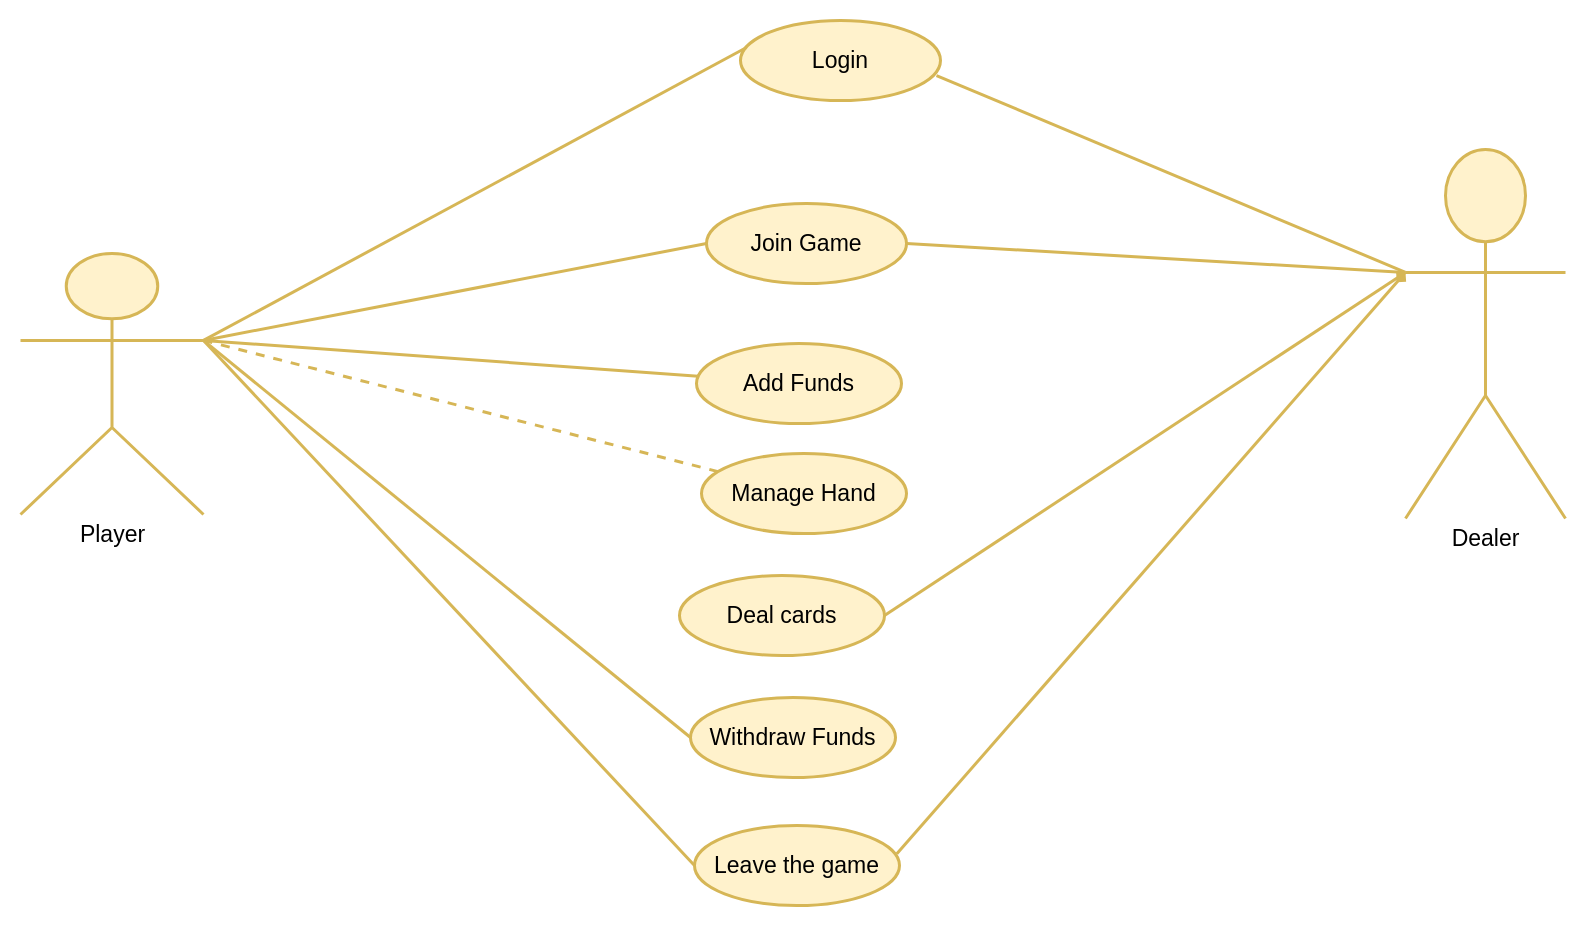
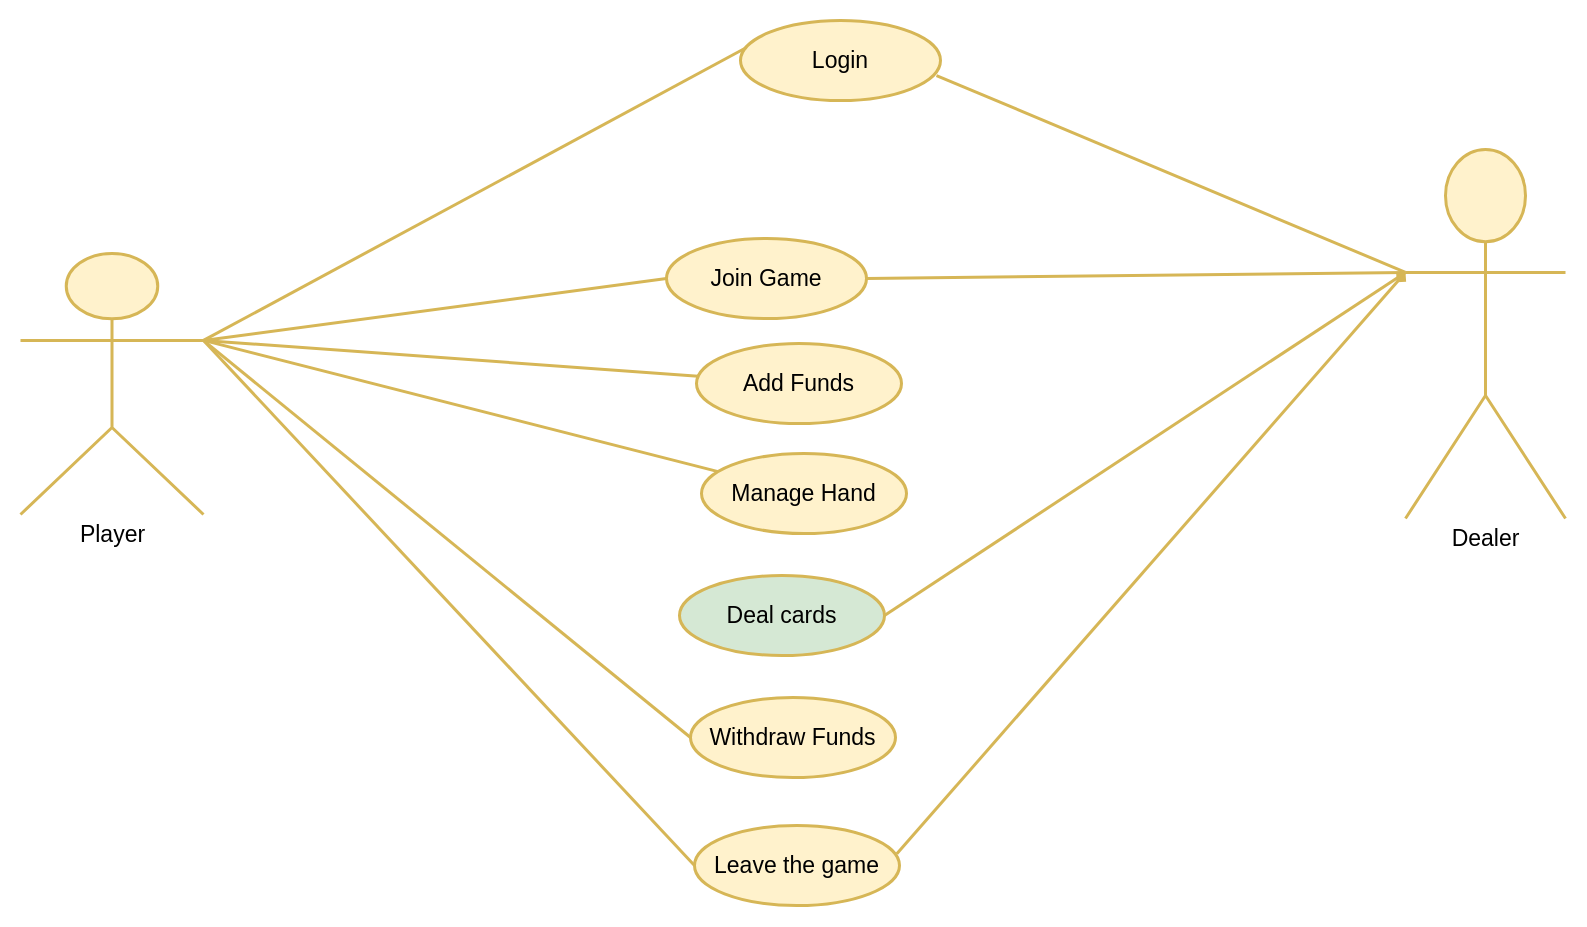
node "Join Game": moved (807, 244) -> (767, 279)
edge "Player" -- "Manage Hand": style dashed -> solid
node "Deal cards": fillcolor #fff2cc -> #d5e8d4
